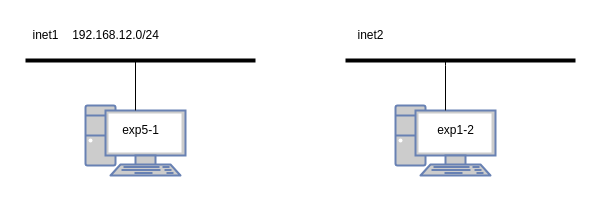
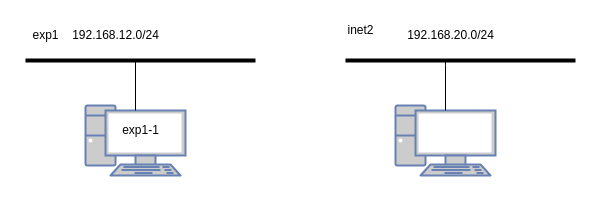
node "inet1": label "inet1" -> "exp1"
node "inet2": moved (371, 36) -> (361, 31)
node "192.168.20.0/24": added
node "exp5-1": label "exp5-1" -> "exp1-1"
node "exp1-2": removed
